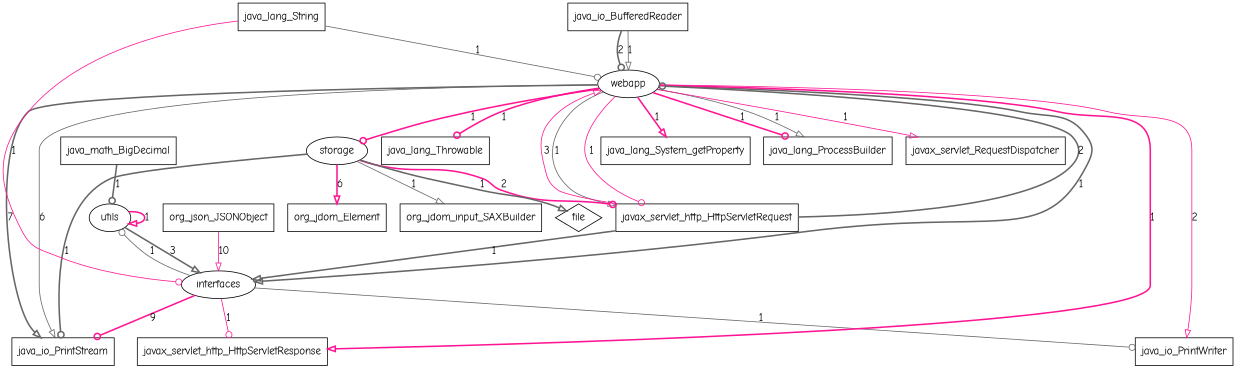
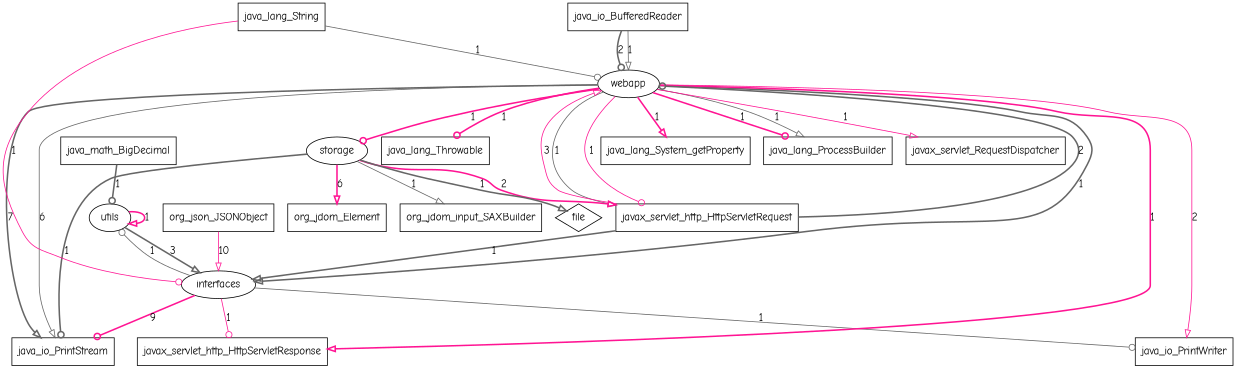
edge "storage" -> "javax_servlet_http_HttpServletRequest": arrowhead odot -> onormal
